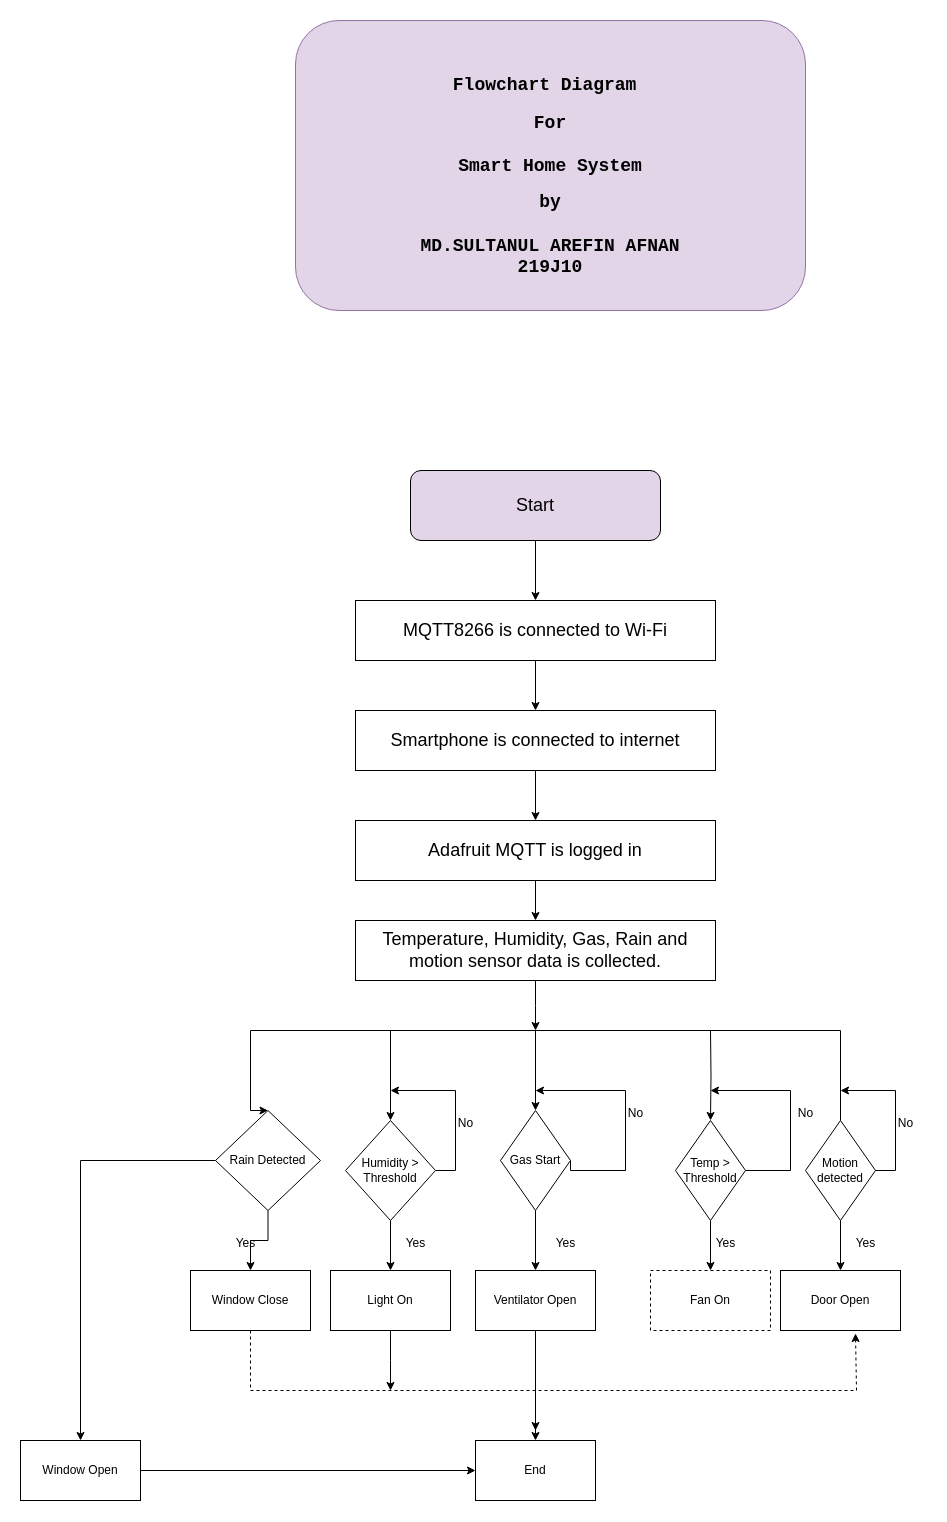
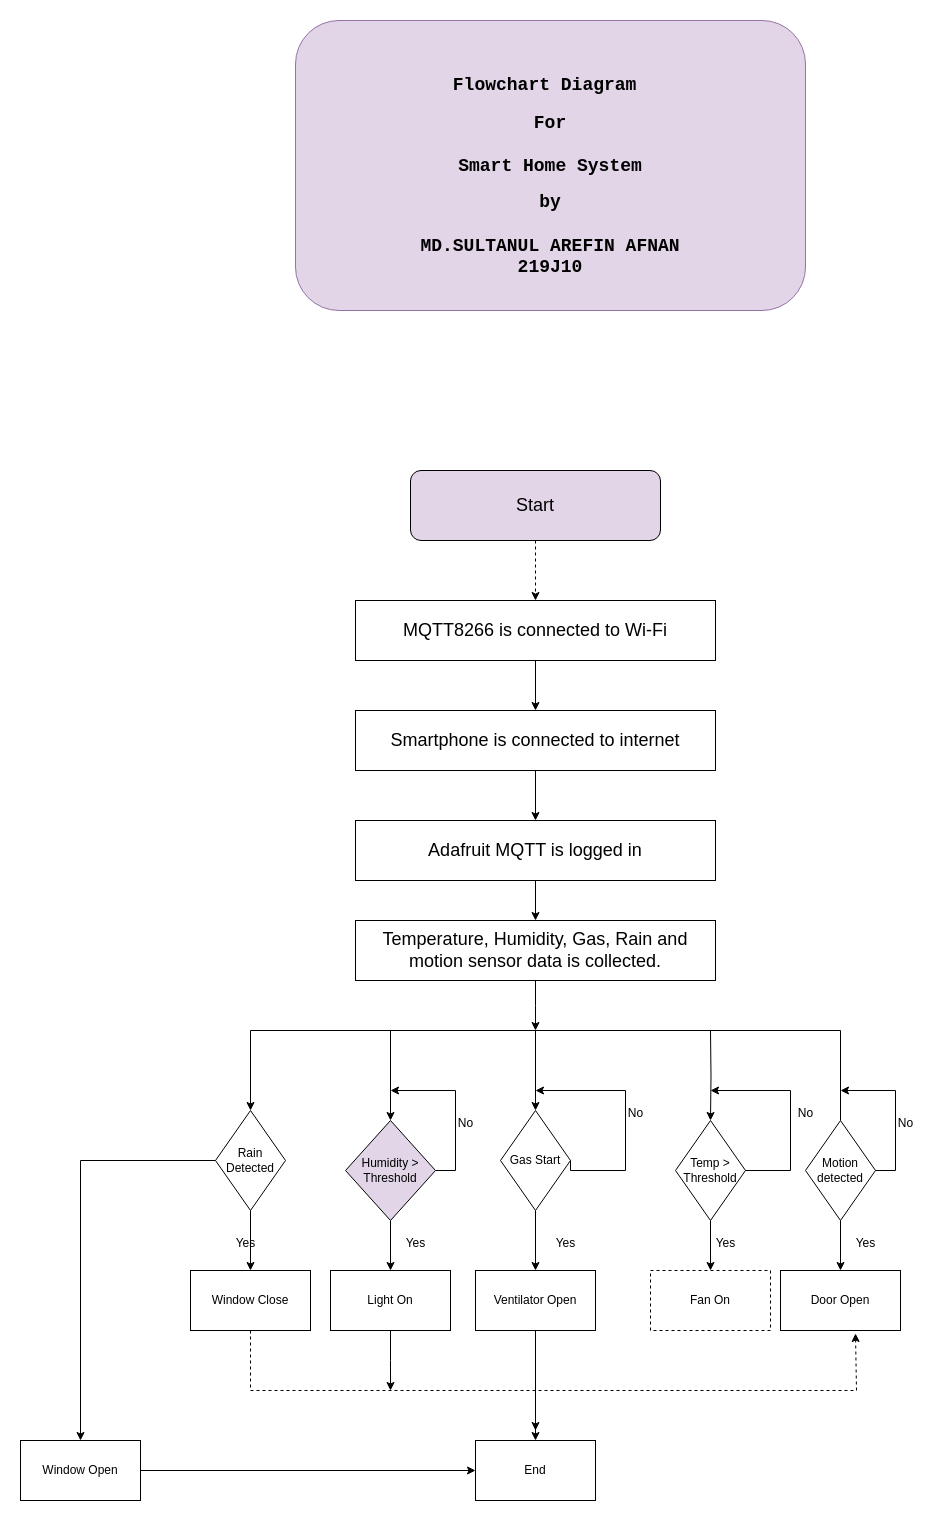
edge "Start" -> "MQTT8266 is connected to Wi-Fi": style solid -> dashed
node "Rain Detected": size 105x100 -> 70x100
node "Humidity > Threshold": fillcolor #ffffff -> #e1d5e7
